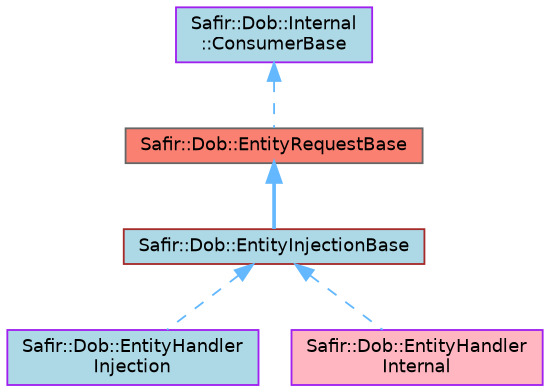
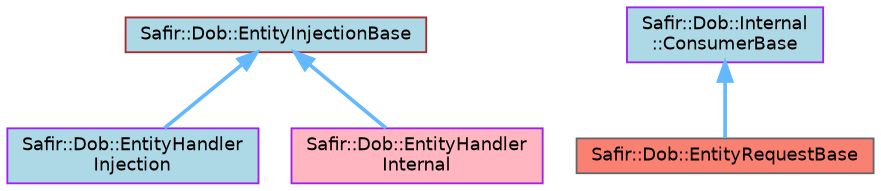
edge "Safir::Dob::EntityRequestBase" -> "Safir::Dob::Internal ::ConsumerBase": style dashed -> bold
edge "Safir::Dob::EntityInjectionBase" -> "Safir::Dob::EntityRequestBase": removed
edge "Safir::Dob::EntityHandler Injection" -> "Safir::Dob::EntityInjectionBase": style dashed -> bold
edge "Safir::Dob::EntityHandler Internal" -> "Safir::Dob::EntityInjectionBase": style dashed -> bold
